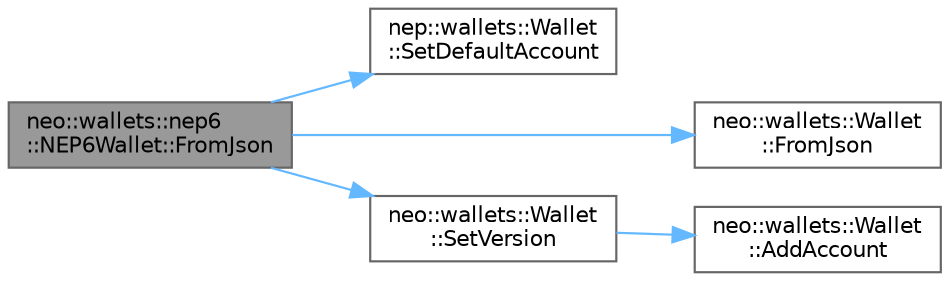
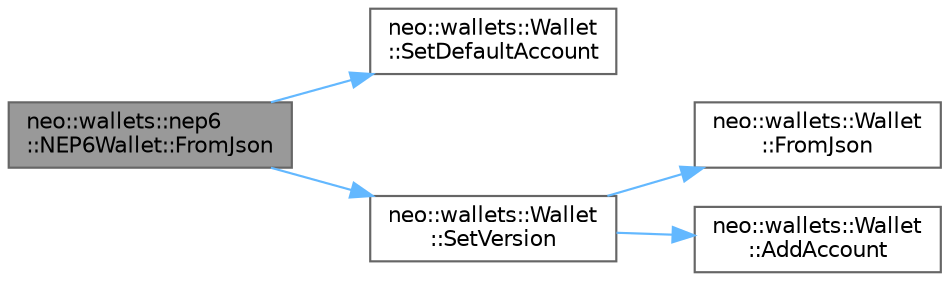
node "nep::wallets::Wallet ::SetDefaultAccount": label "nep::wallets::Wallet ::SetDefaultAccount" -> "neo::wallets::Wallet ::SetDefaultAccount"
edge "neo::wallets::nep6 ::NEP6Wallet::FromJson" -> "neo::wallets::Wallet ::FromJson": now "neo::wallets::Wallet ::SetVersion" -> "neo::wallets::Wallet ::FromJson"
